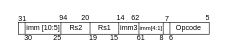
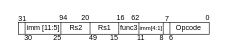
node "14": label "14" -> "16"
node "5": label "5" -> "0"
node "imm [10:5]": label "imm [10:5]" -> "imm [11:5]"
node "imm3": label "imm3" -> "func3"
node "19": label "19" -> "49"
node "61": label "61" -> "11"
